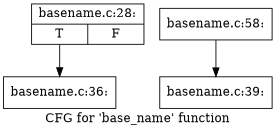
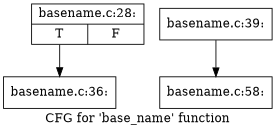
edge "basename.c:58:" -> "basename.c:39:": reversed
